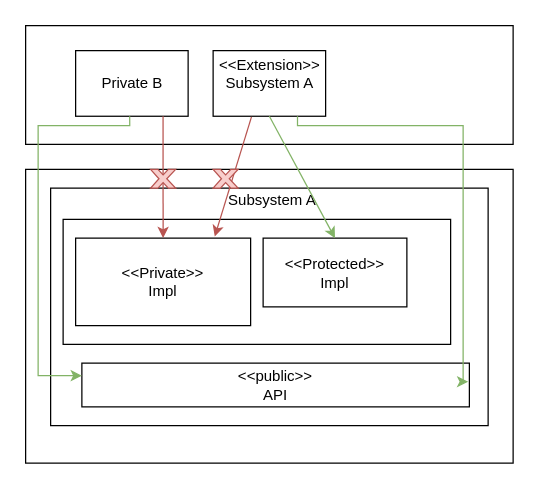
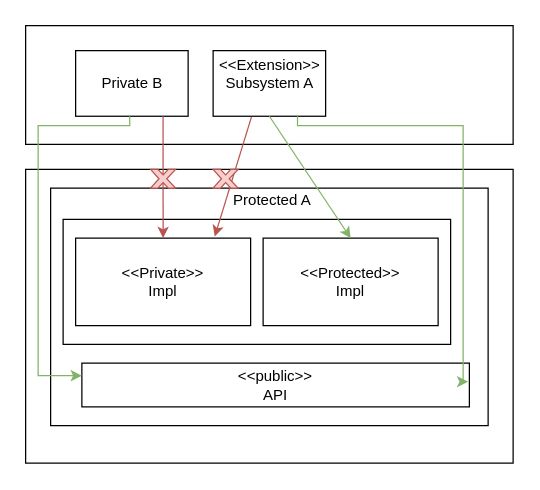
node "Subsystem A": label "Subsystem A" -> "Protected A"
node "<<Protected>> Impl": size 144x69 -> 175x88
